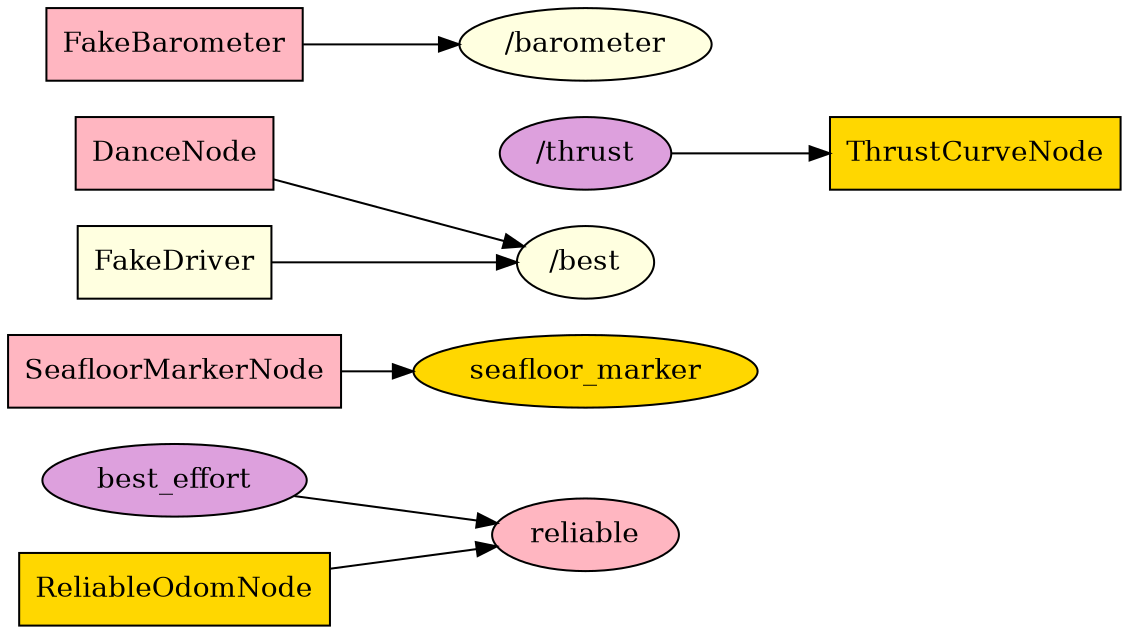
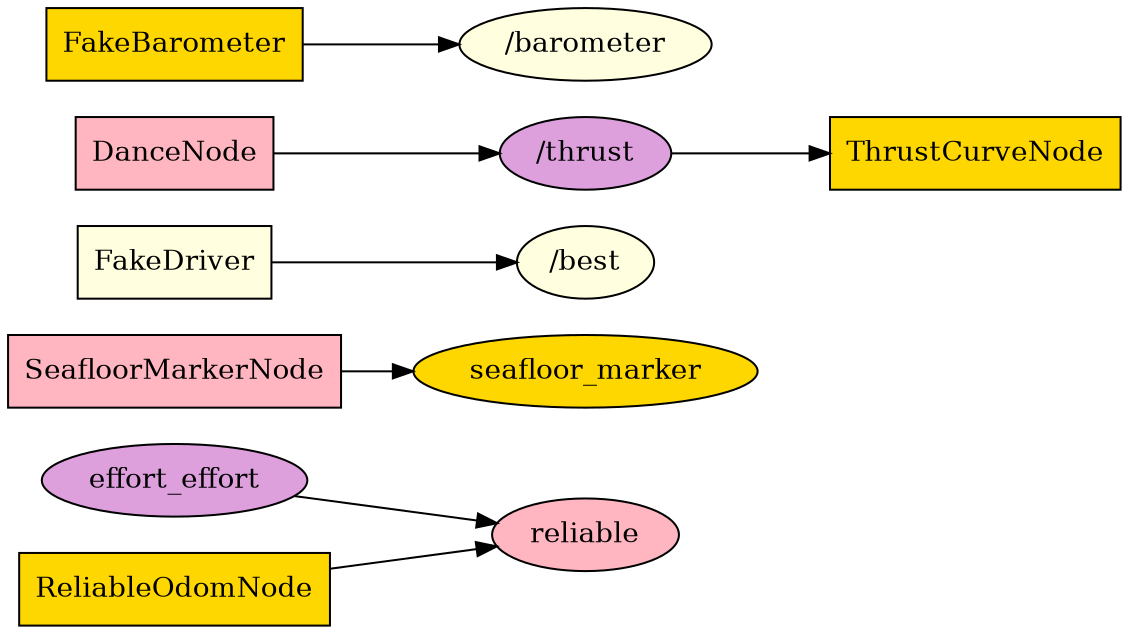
node "FakeBarometer": fillcolor lightpink -> gold
edge "DanceNode" -> "/best": now "DanceNode" -> "/thrust"
node "best_effort": label "best_effort" -> "effort_effort"
